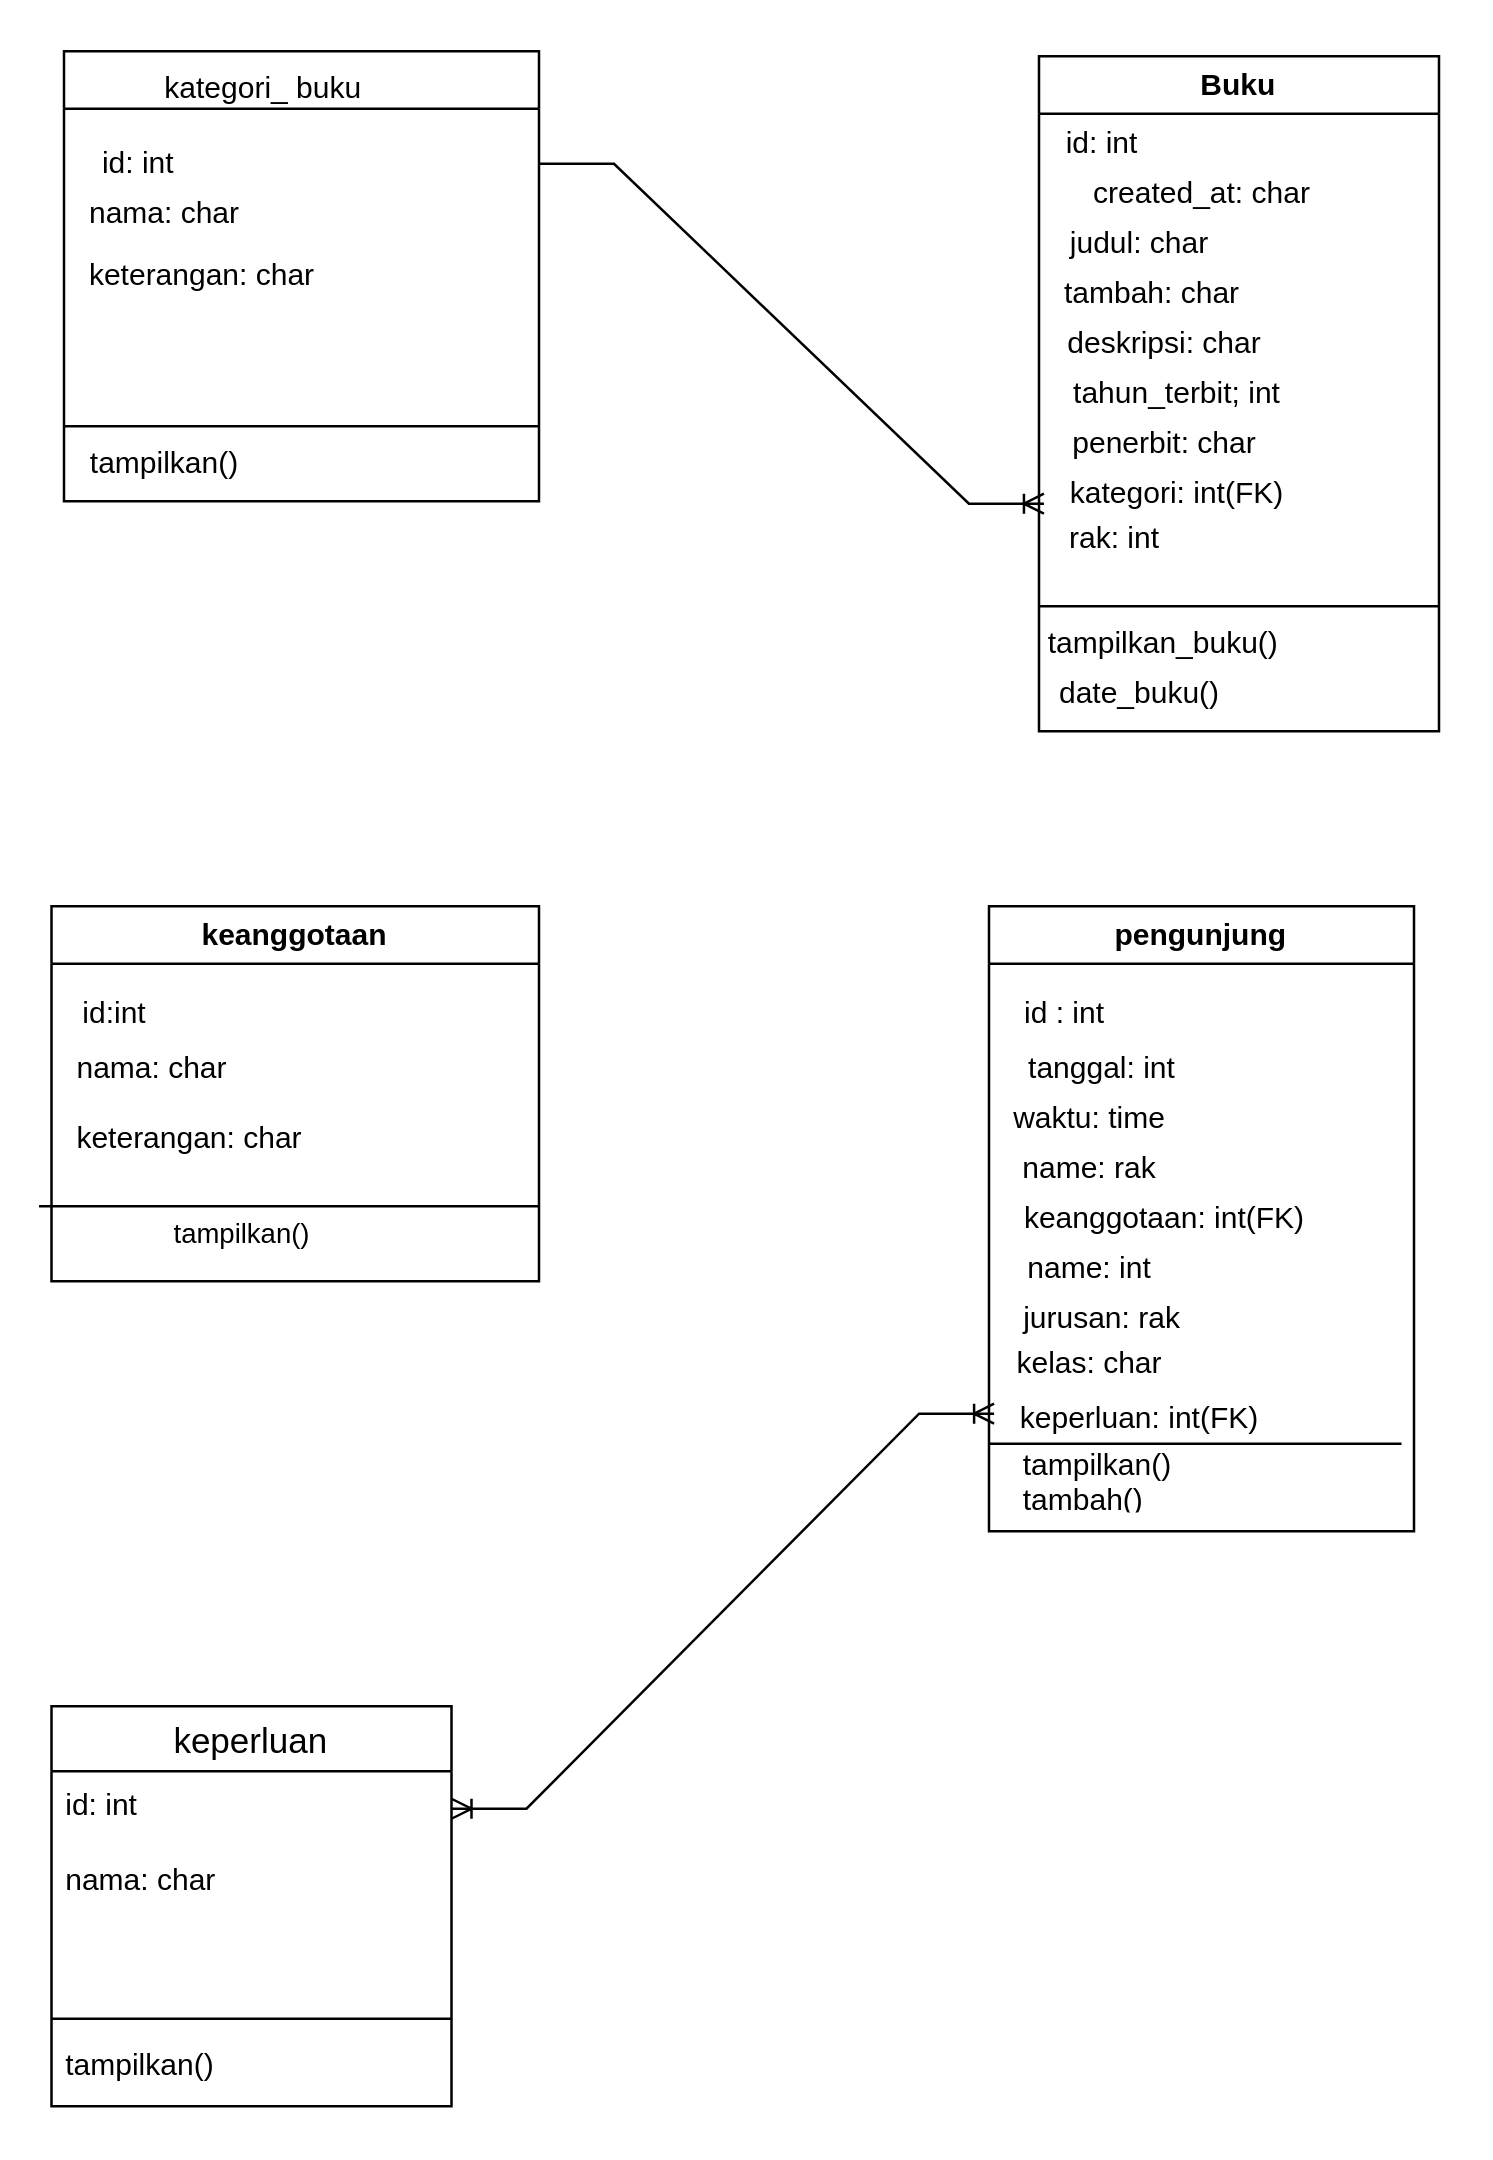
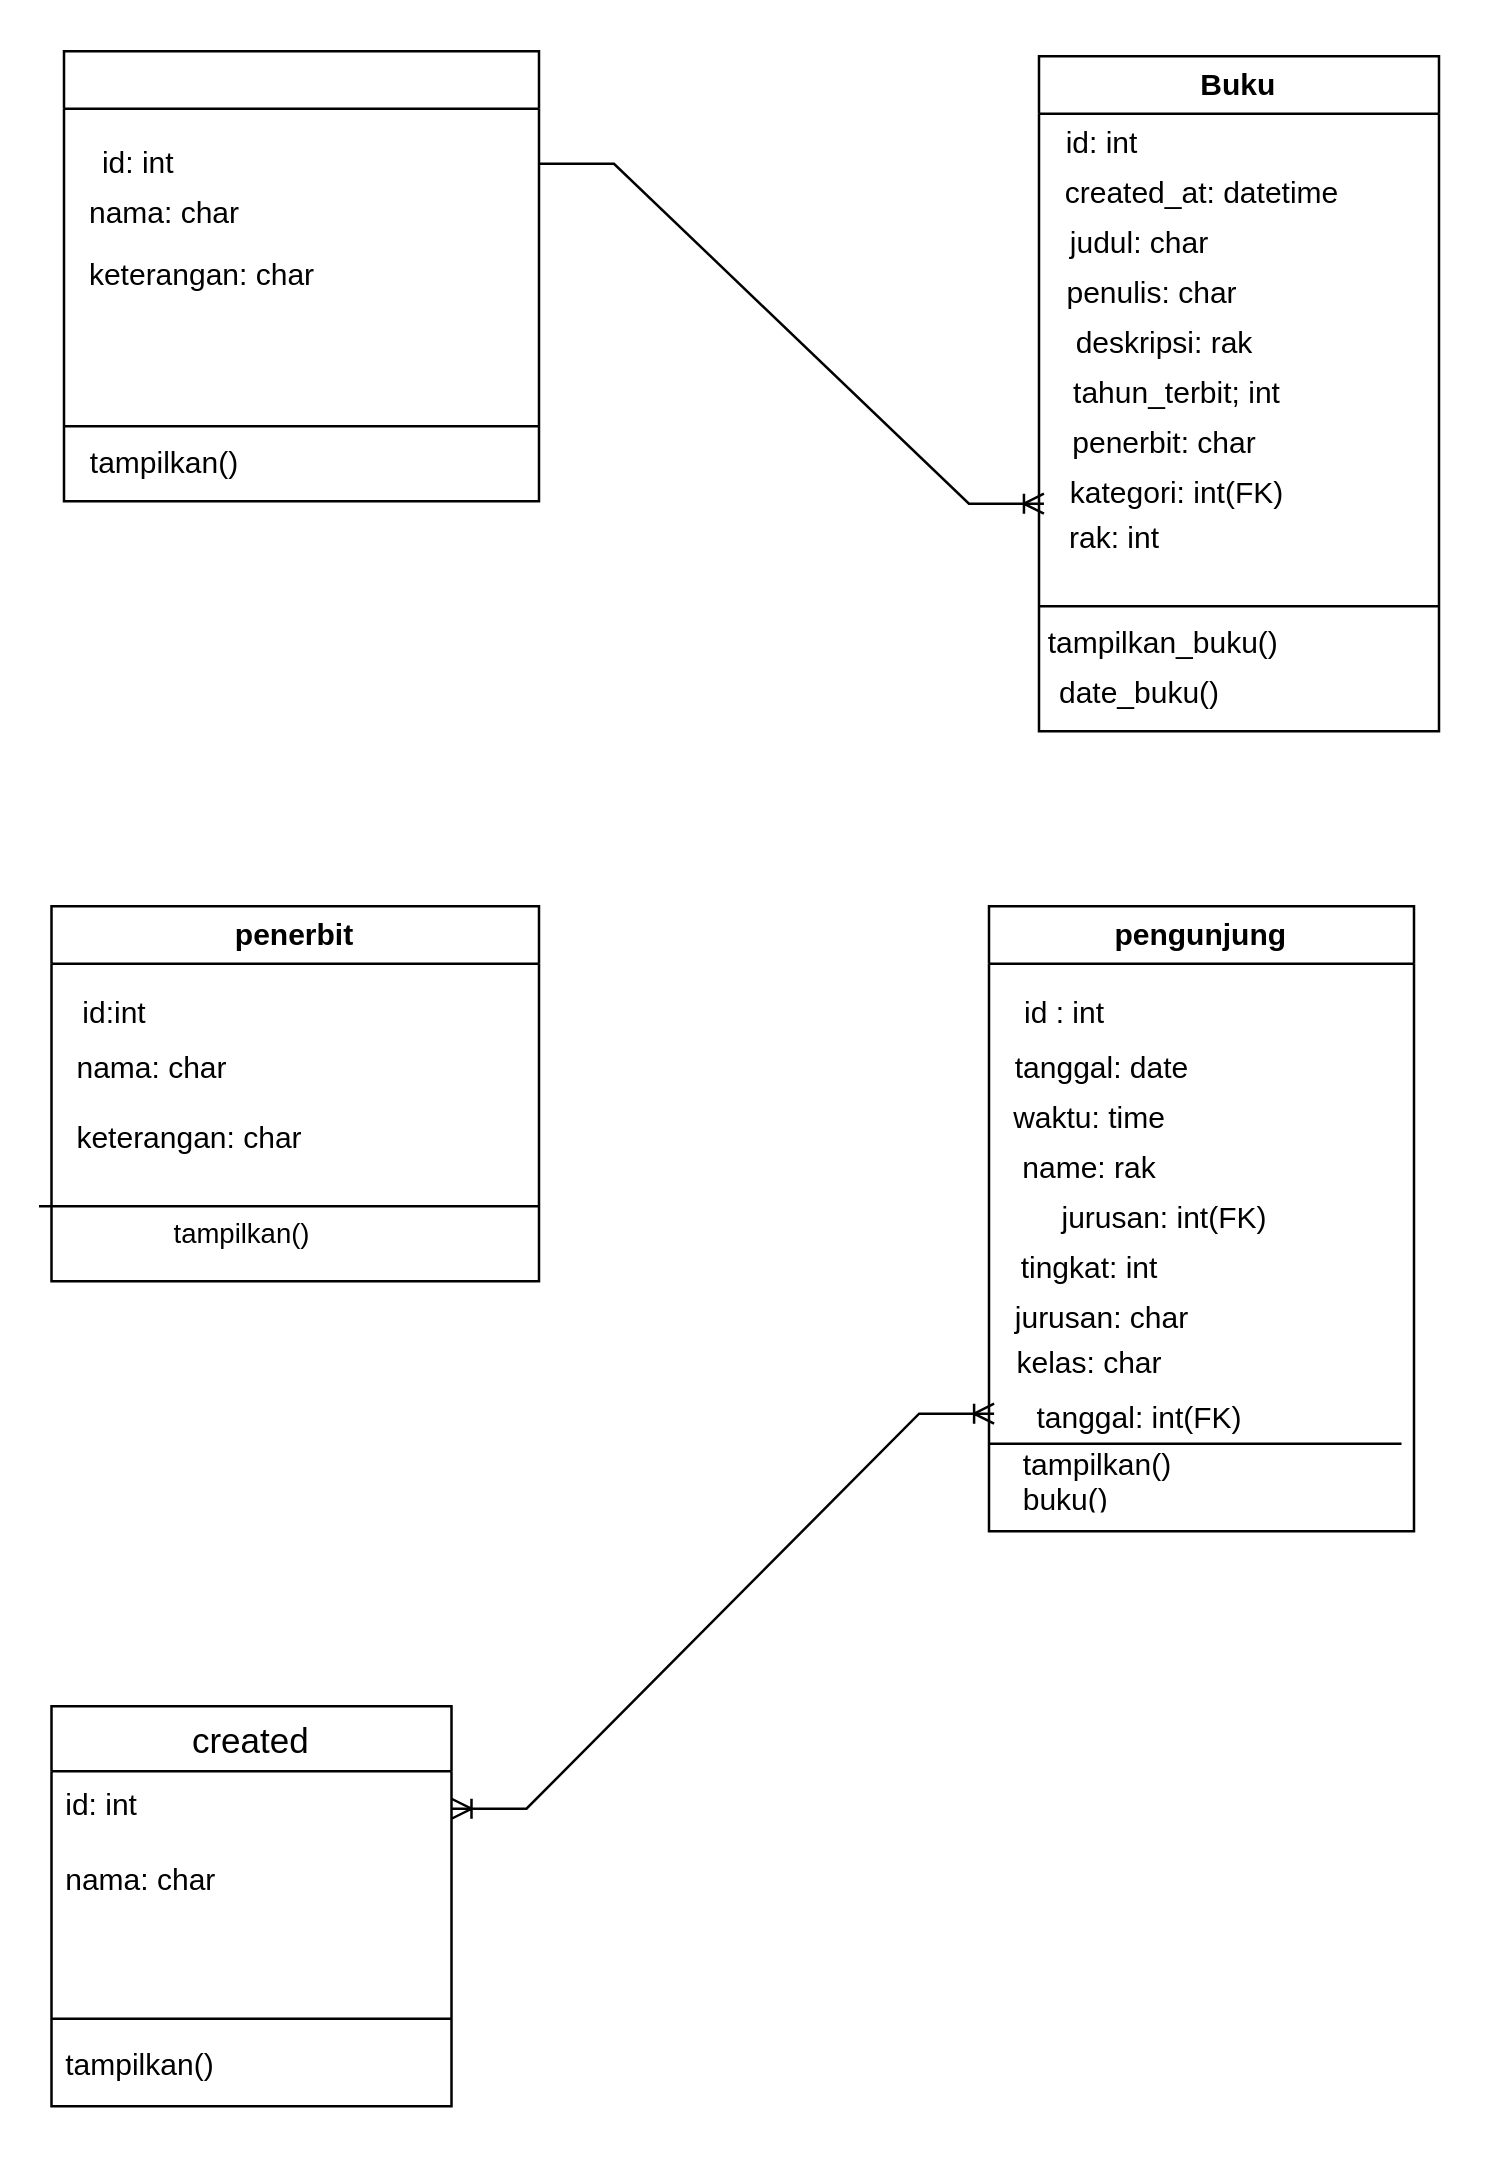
node "kategori_ buku": removed
node "created_at: char": label "created_at: char" -> "created_at: datetime"
node "tambah: char": label "tambah: char" -> "penulis: char"
node "deskripsi: char": label "deskripsi: char" -> "deskripsi: rak"
node "keanggotaan": label "keanggotaan" -> "penerbit"
node "tanggal: int": label "tanggal: int" -> "tanggal: date"
node "keanggotaan: int(FK)": label "keanggotaan: int(FK)" -> "jurusan: int(FK)"
node "name: int": label "name: int" -> "tingkat: int"
node "jurusan: rak": label "jurusan: rak" -> "jurusan: char"
node "keperluan: int(FK)": label "keperluan: int(FK)" -> "tanggal: int(FK)"
node "tampilkan() tambah()": label "tampilkan() tambah()" -> "tampilkan() buku()"
node "keperluan": label "keperluan" -> "created"
